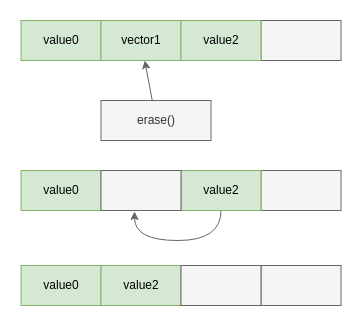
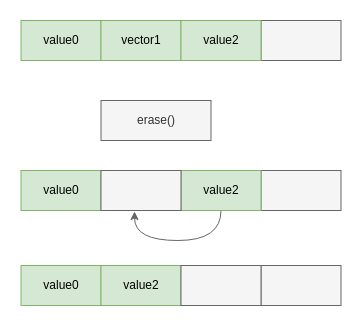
edge "erase()" -> "vector1": removed
